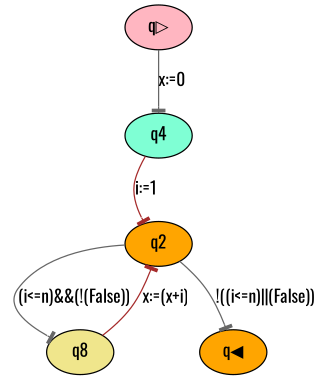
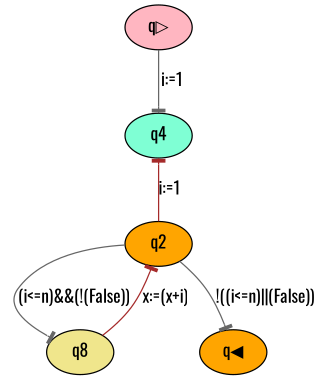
edge "q▷" -> "q4": label "x:=0" -> "i:=1"
edge "q4" -> "q2": reversed
